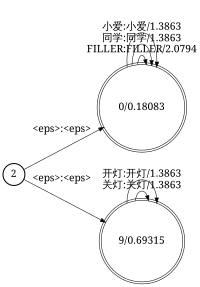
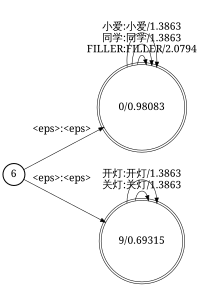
node "0/0.18083": label "0/0.18083" -> "0/0.98083"
node "2": label "2" -> "6"
